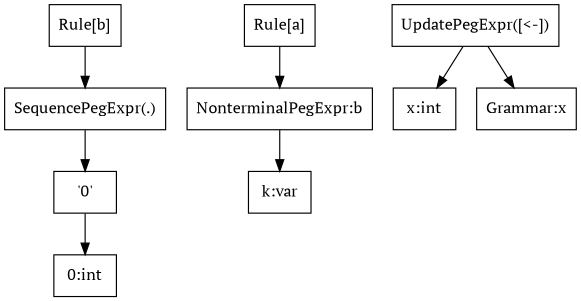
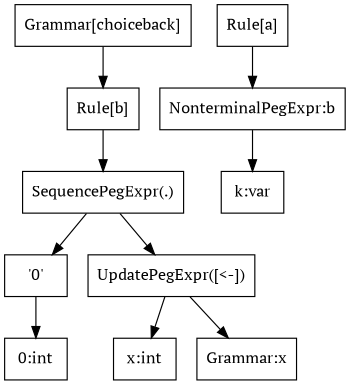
node "Grammar[choiceback]": added
edge "SequencePegExpr(.)" -> "UpdatePegExpr([<-])": added
